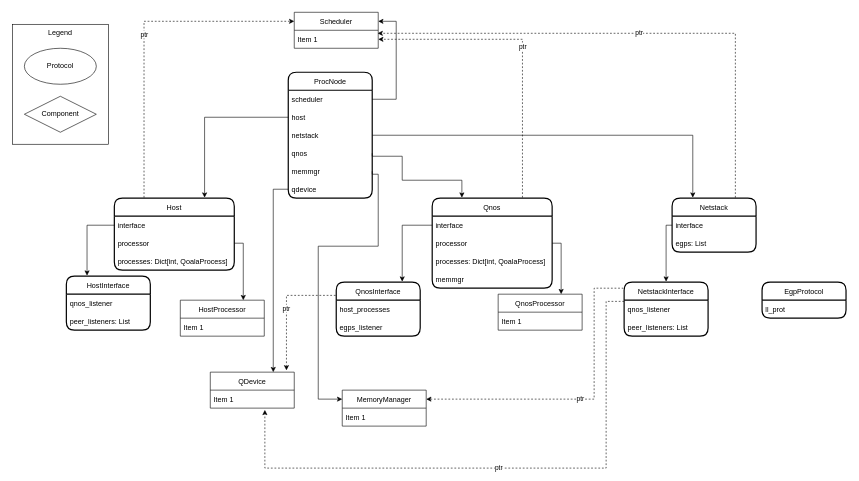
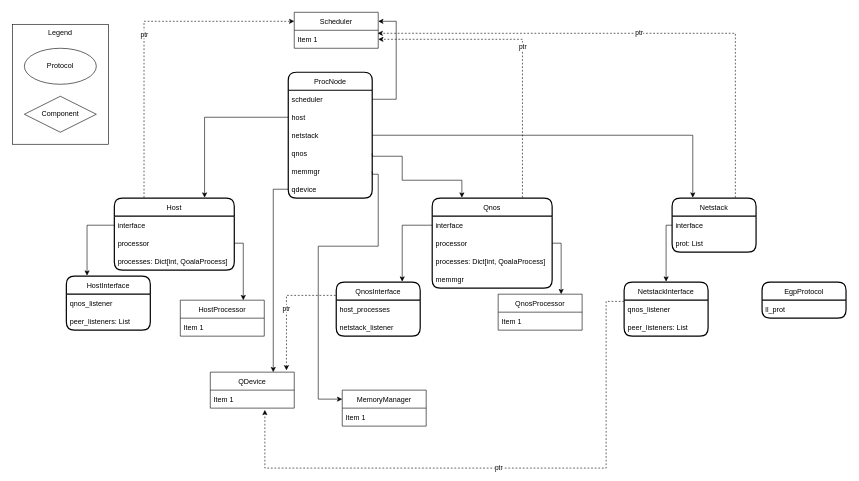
node "egps: List": label "egps: List" -> "prot: List"
node "egps_listener": label "egps_listener" -> "netstack_listener"
edge "NetstackInterface" -> "MemoryManager": removed, label "ptr"
